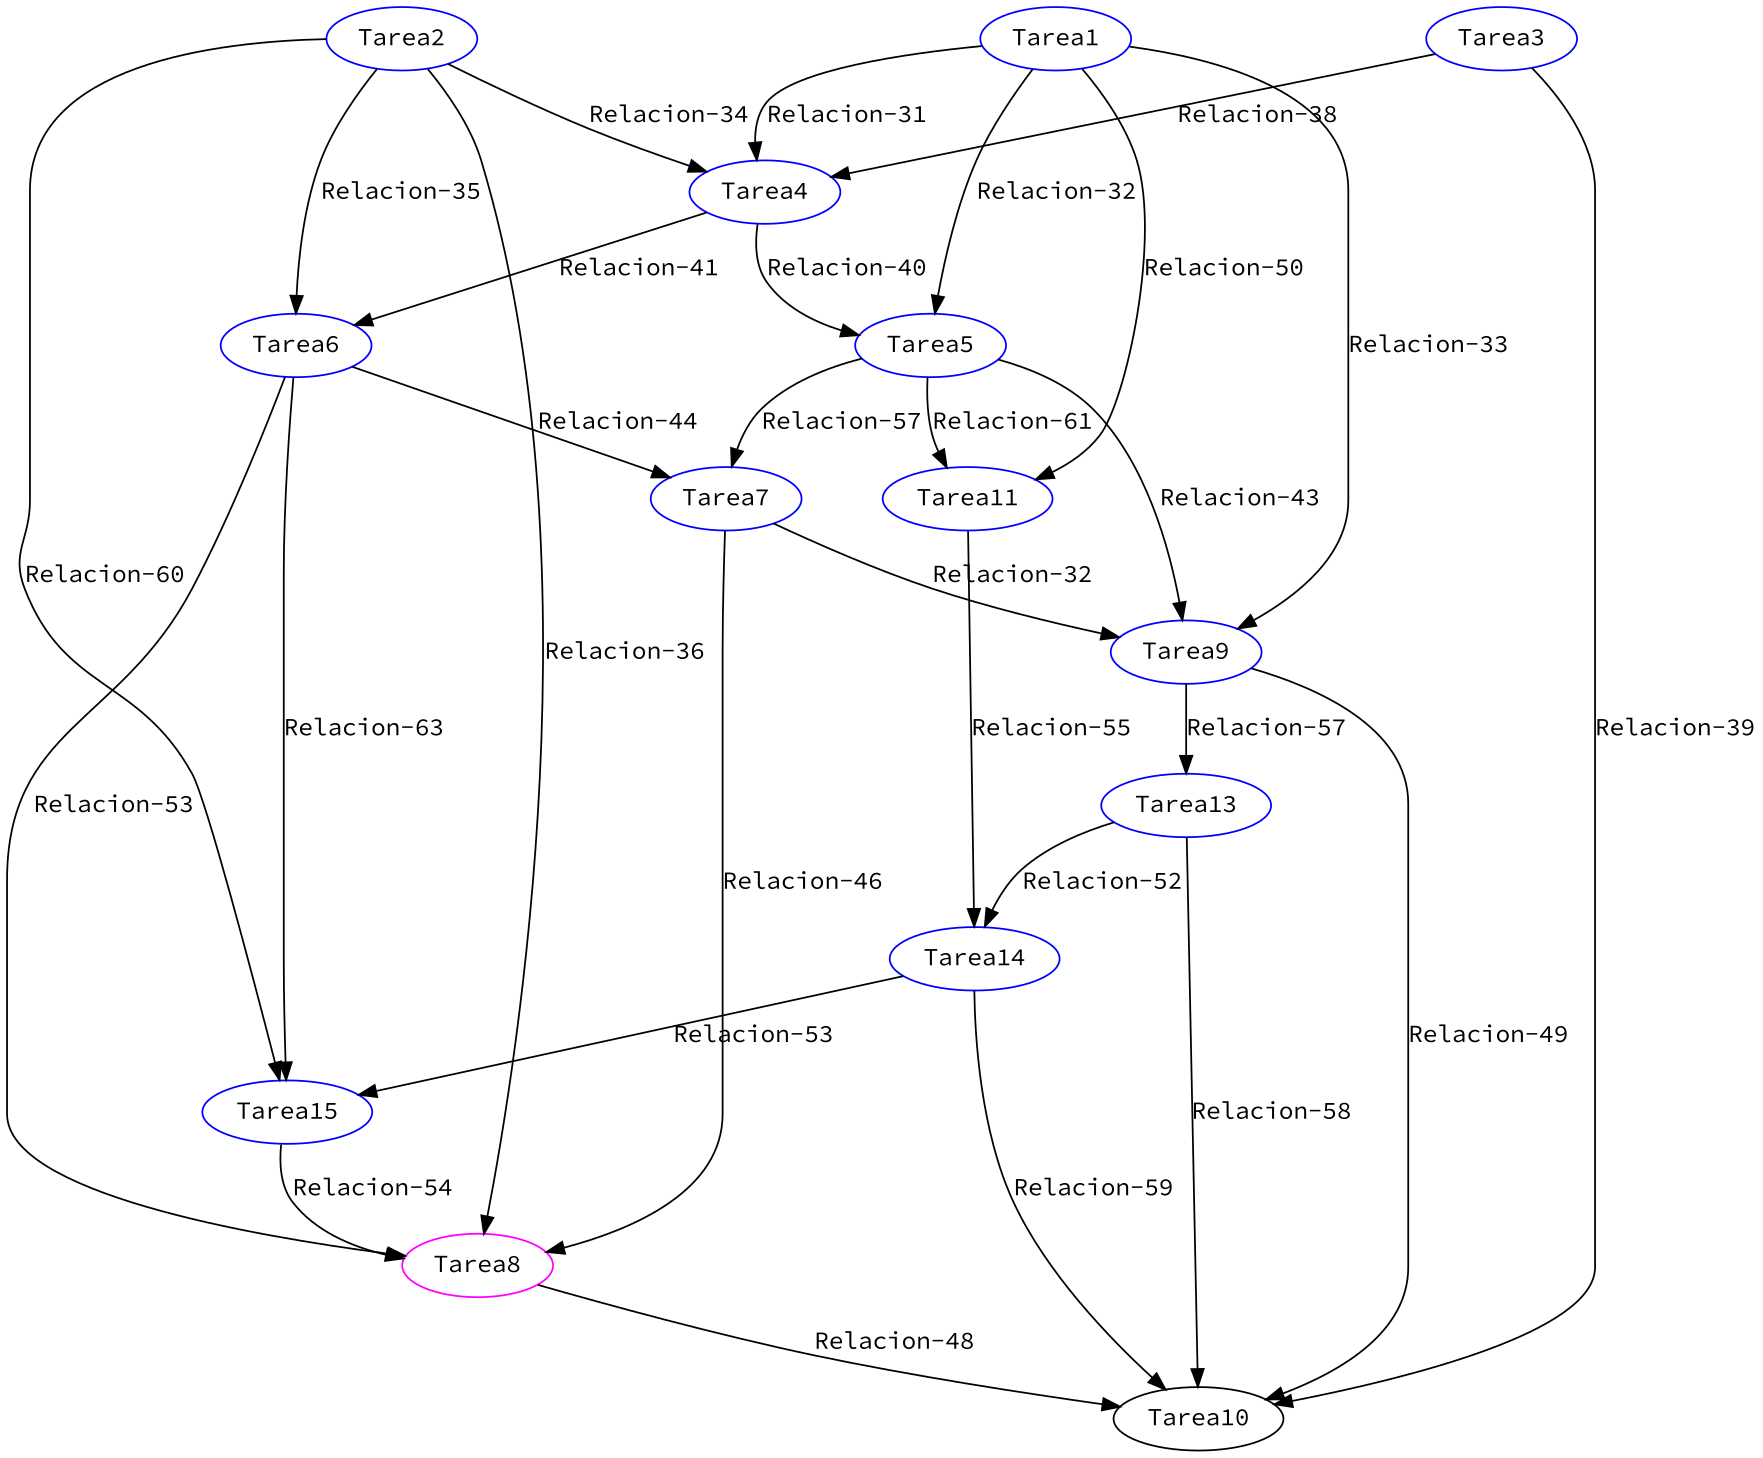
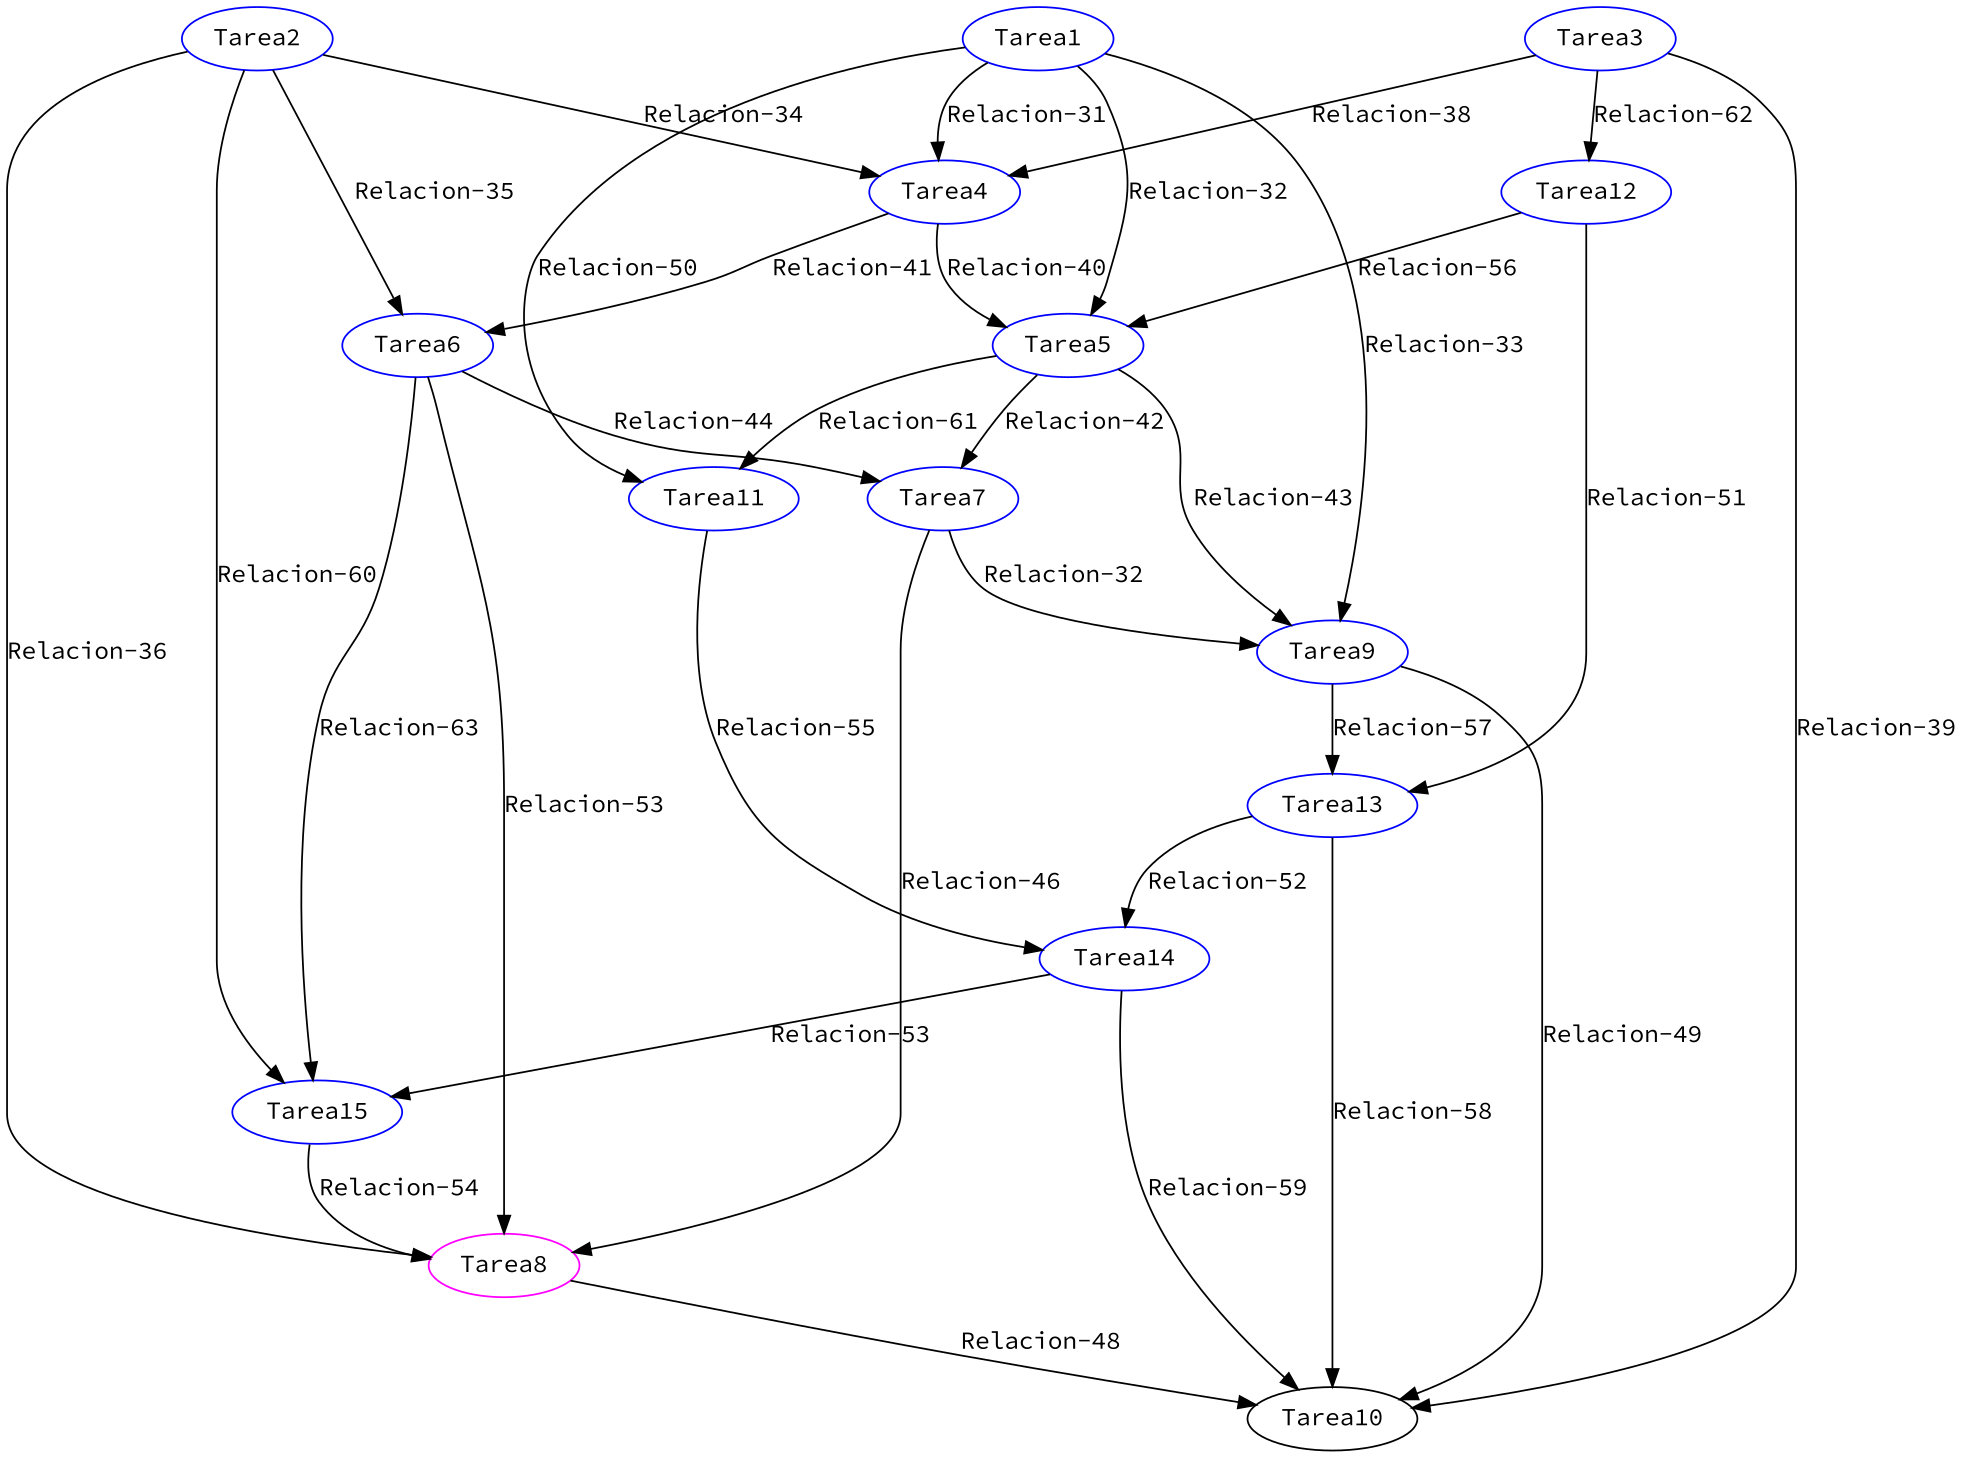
node "Tarea12": added
edge "Tarea5" -> "Tarea7": label "Relacion-57" -> "Relacion-42"
